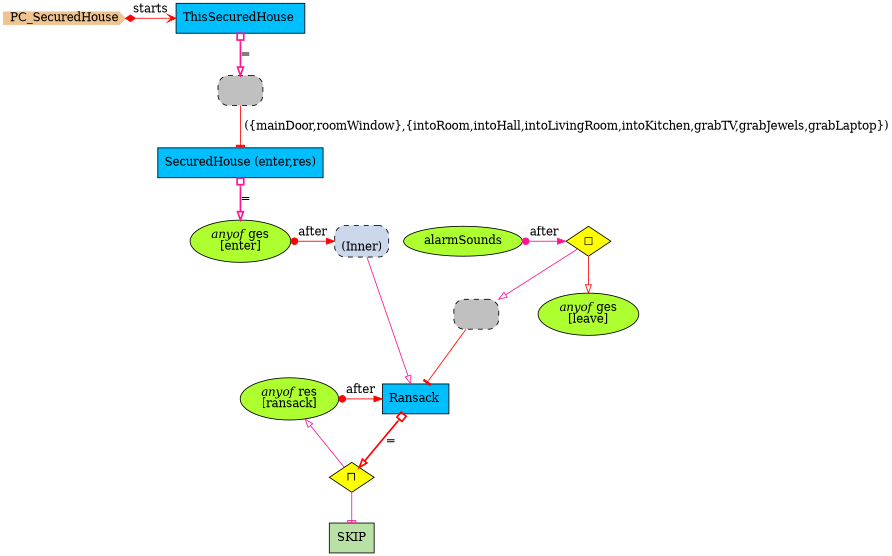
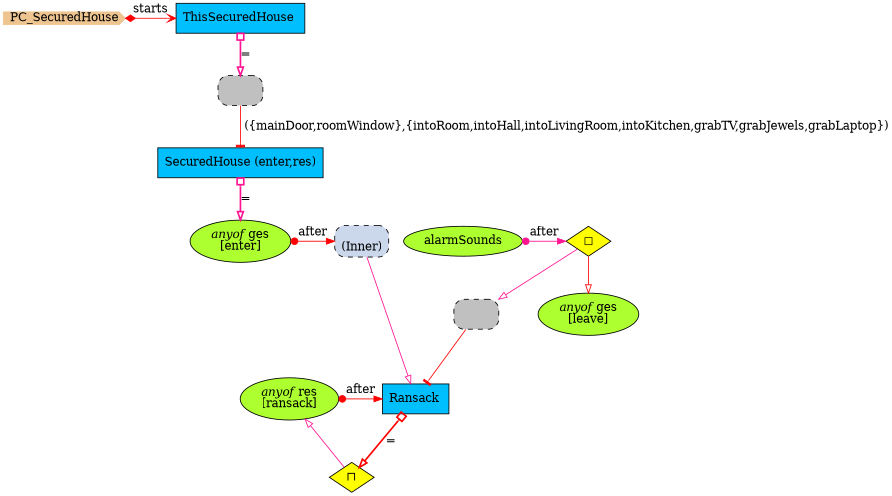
node "SKIP": removed
